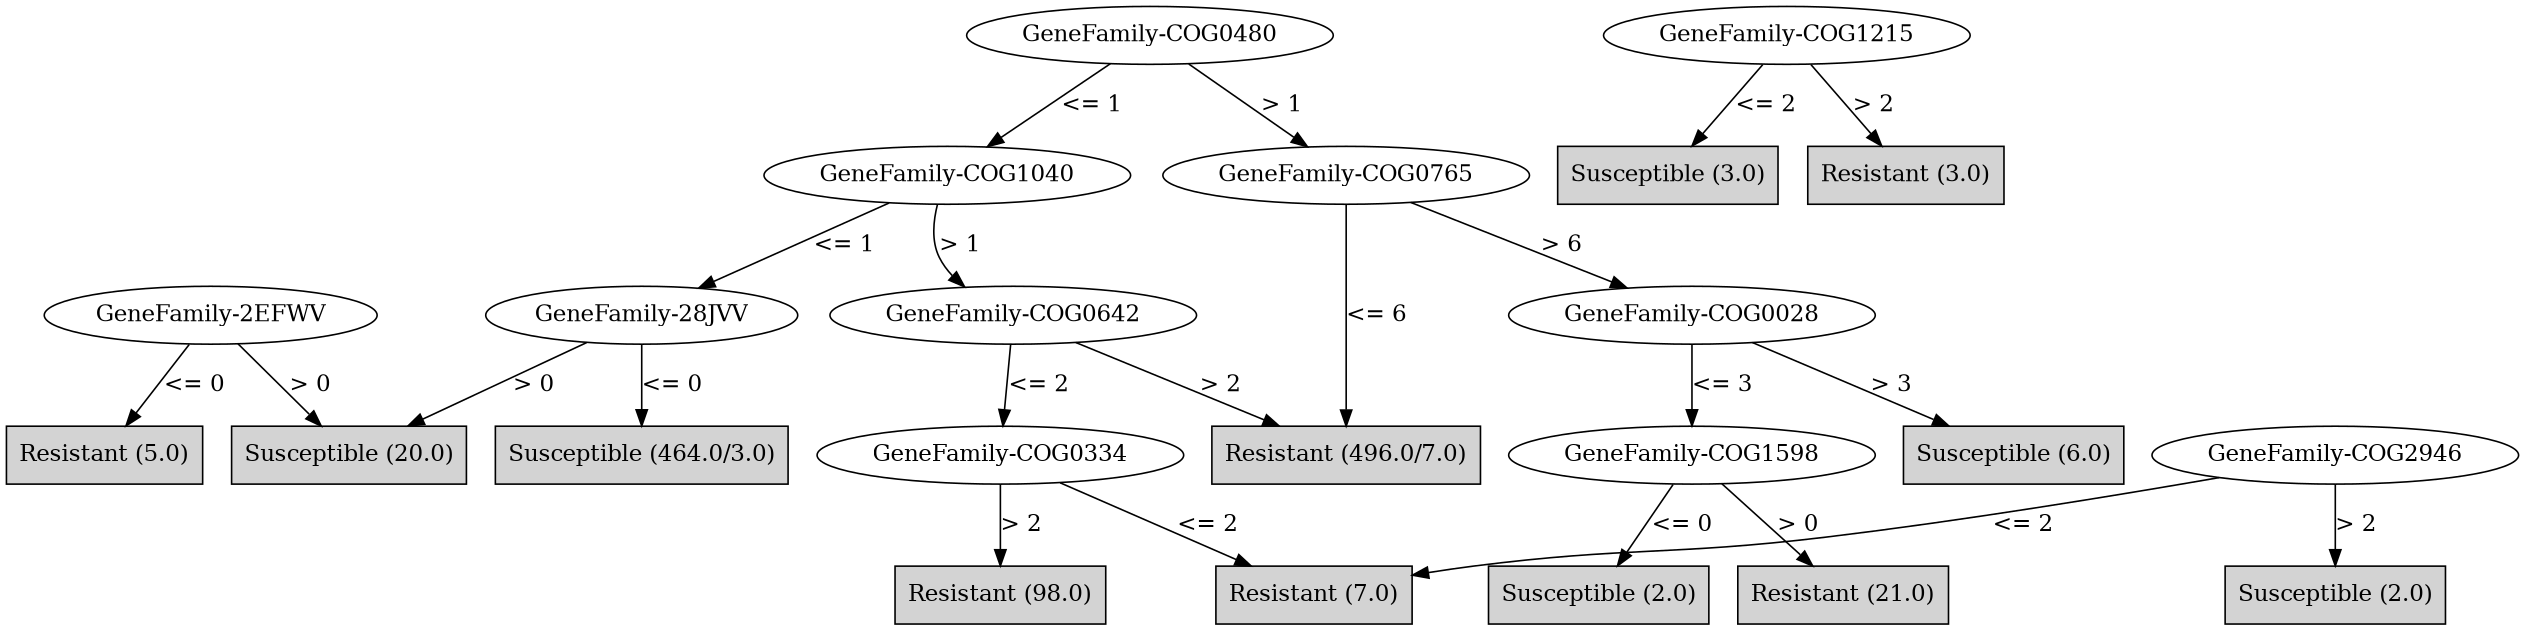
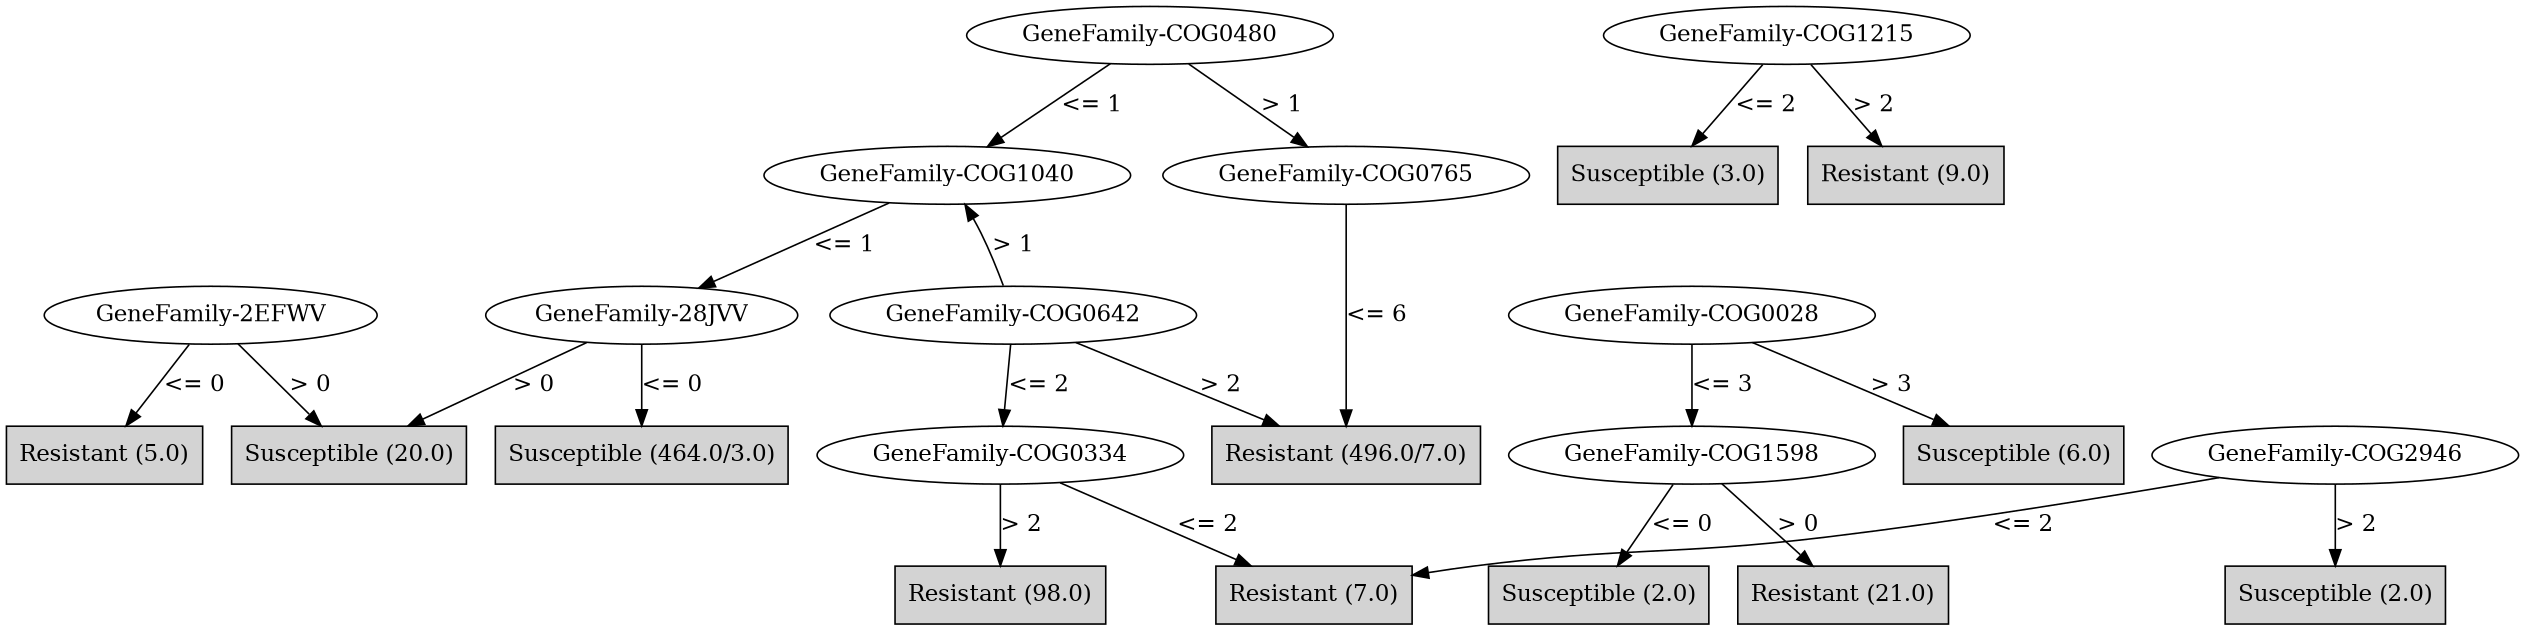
node "Resistant (3.0)": label "Resistant (3.0)" -> "Resistant (9.0)"
edge "GeneFamily-COG1040" -> "GeneFamily-COG0642": reversed
edge "GeneFamily-COG0765" -> "GeneFamily-COG0028": removed, label "> 6"
